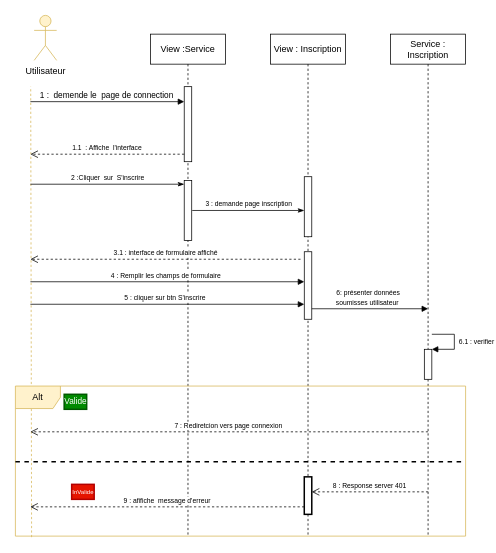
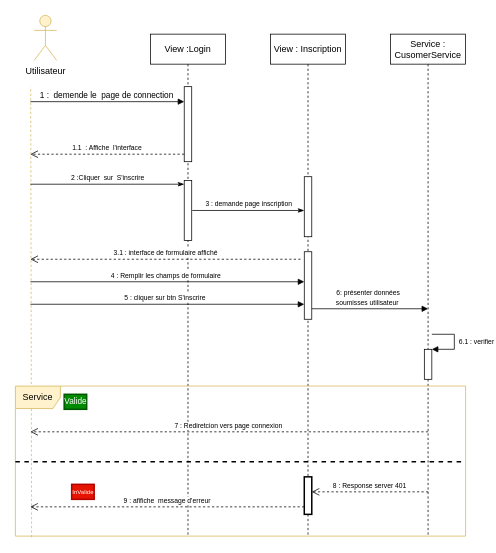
node "View :Service": label "View :Service" -> "View :Login"
node "Service : Inscription": label "Service : Inscription" -> "Service : CusomerService"
node "Alt": label "Alt" -> "Service"
